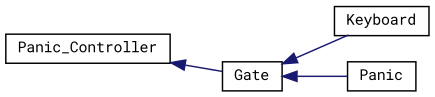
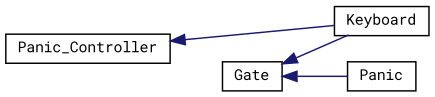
edge "Gate" -> "Panic_Controller": now "Keyboard" -> "Panic_Controller"
